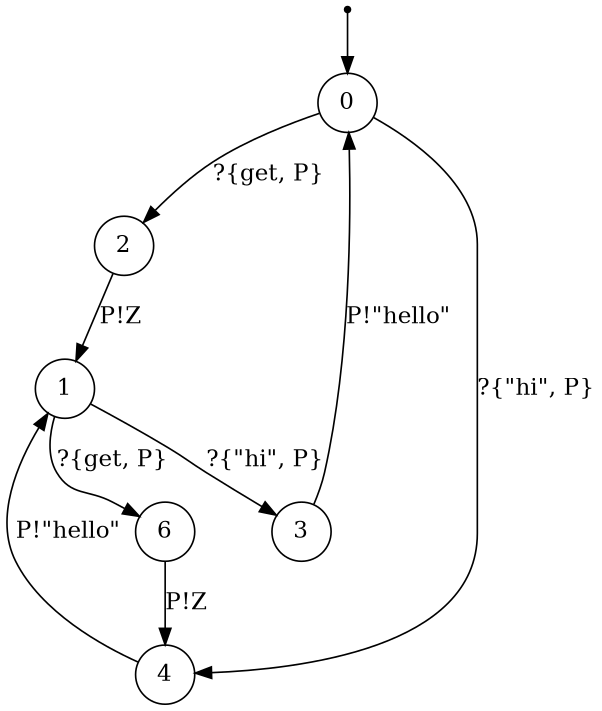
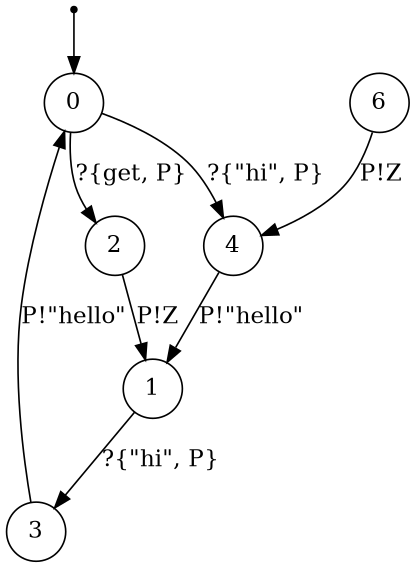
edge "1" -> "6": removed, label "?{get, P}"
